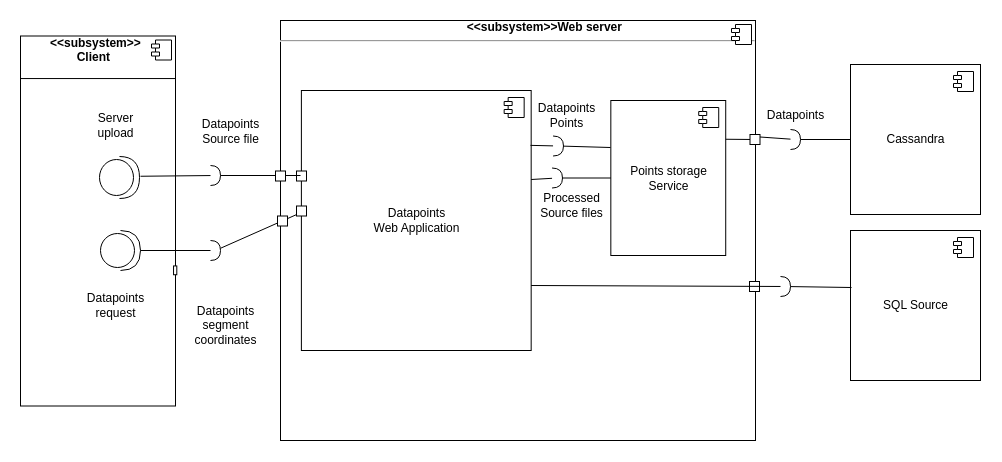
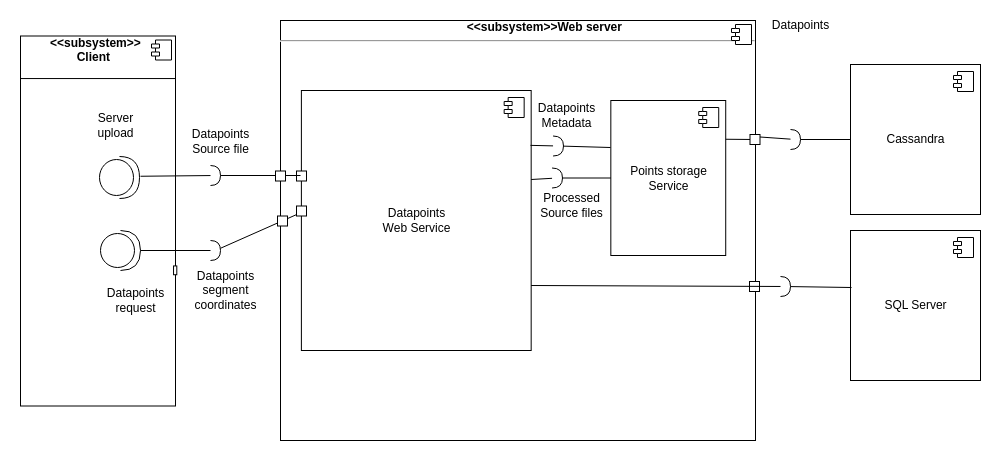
node "Datapoints Points": label "Datapoints Points" -> "Datapoints Metadata"
node "Datapoints": moved (796, 116) -> (801, 26)
node "Datapoints Source file": moved (231, 132) -> (221, 142)
node "Datapoints Web Application": label "Datapoints Web Application" -> "Datapoints Web Service"
node "Datapoints request": moved (116, 306) -> (136, 301)
node "SQL Source": label "SQL Source" -> "SQL Server"
node "Datapoints segment coordinates": moved (226, 326) -> (226, 291)
